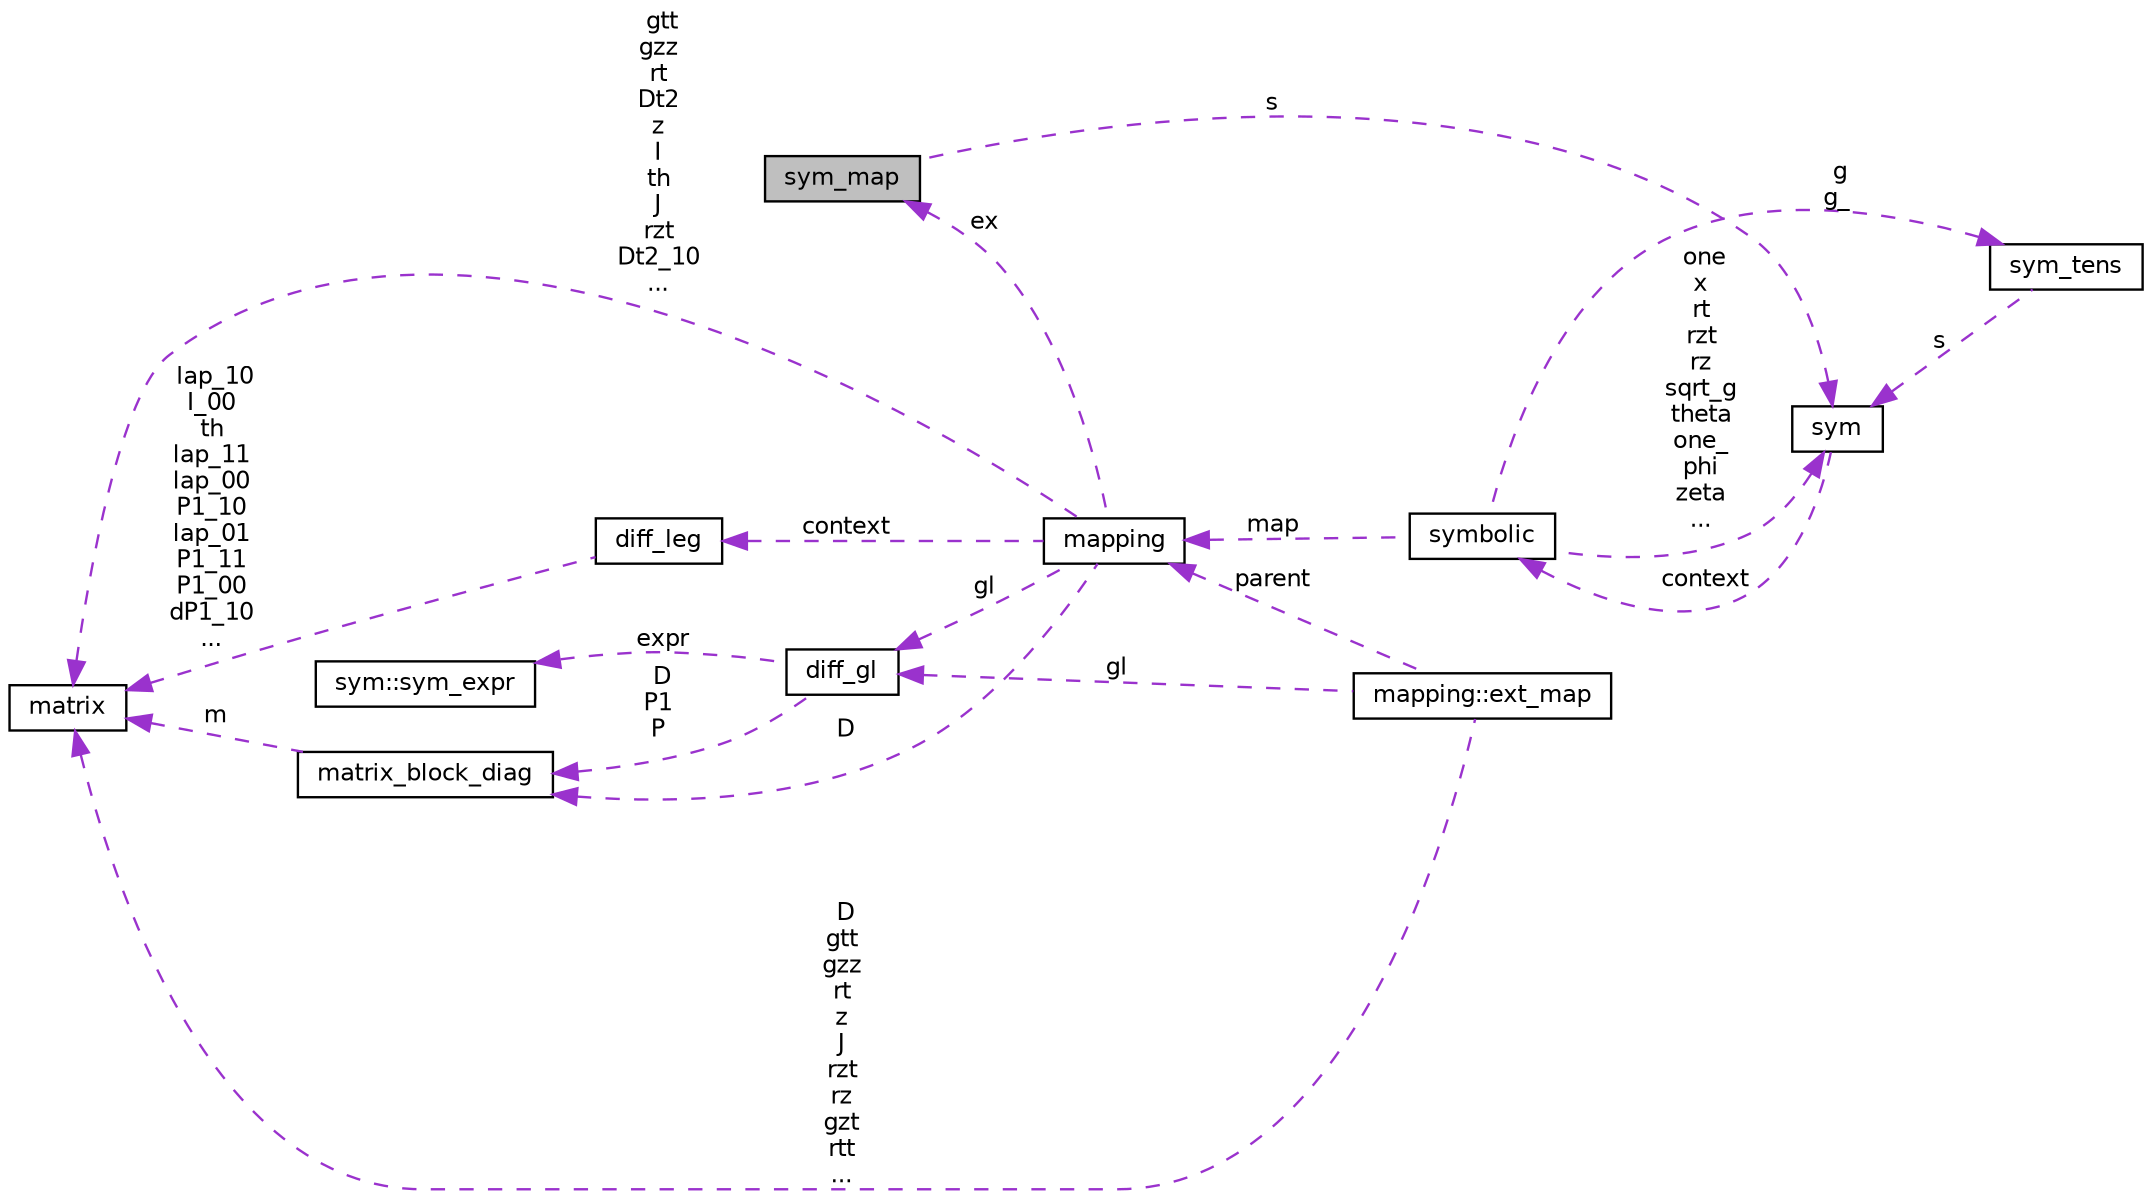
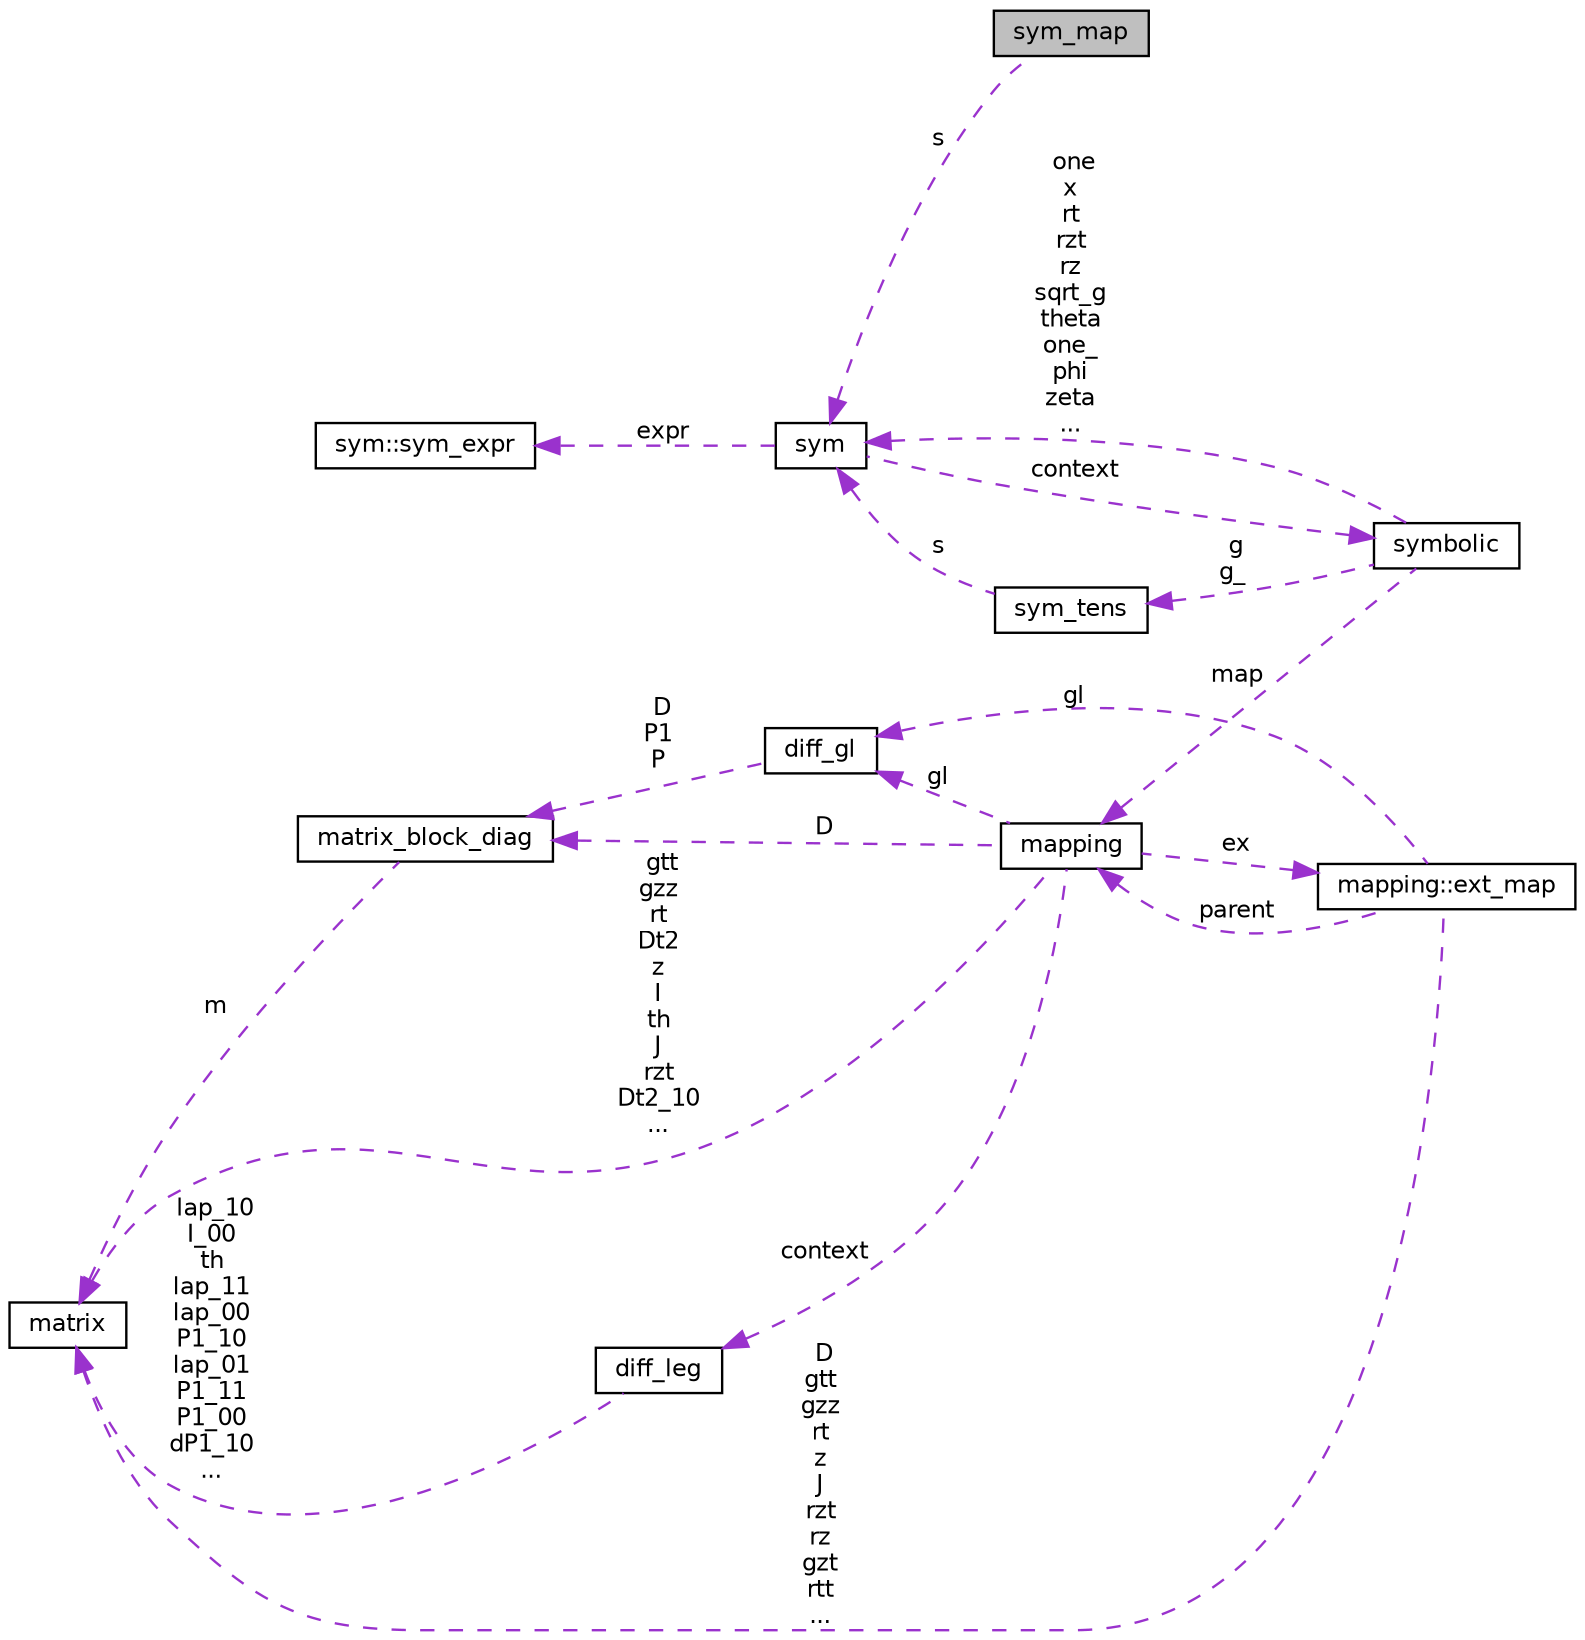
edge "mapping" -> "sym_map": now "mapping" -> "mapping::ext_map"
edge "diff_gl" -> "sym::sym_expr": now "sym" -> "sym::sym_expr"
